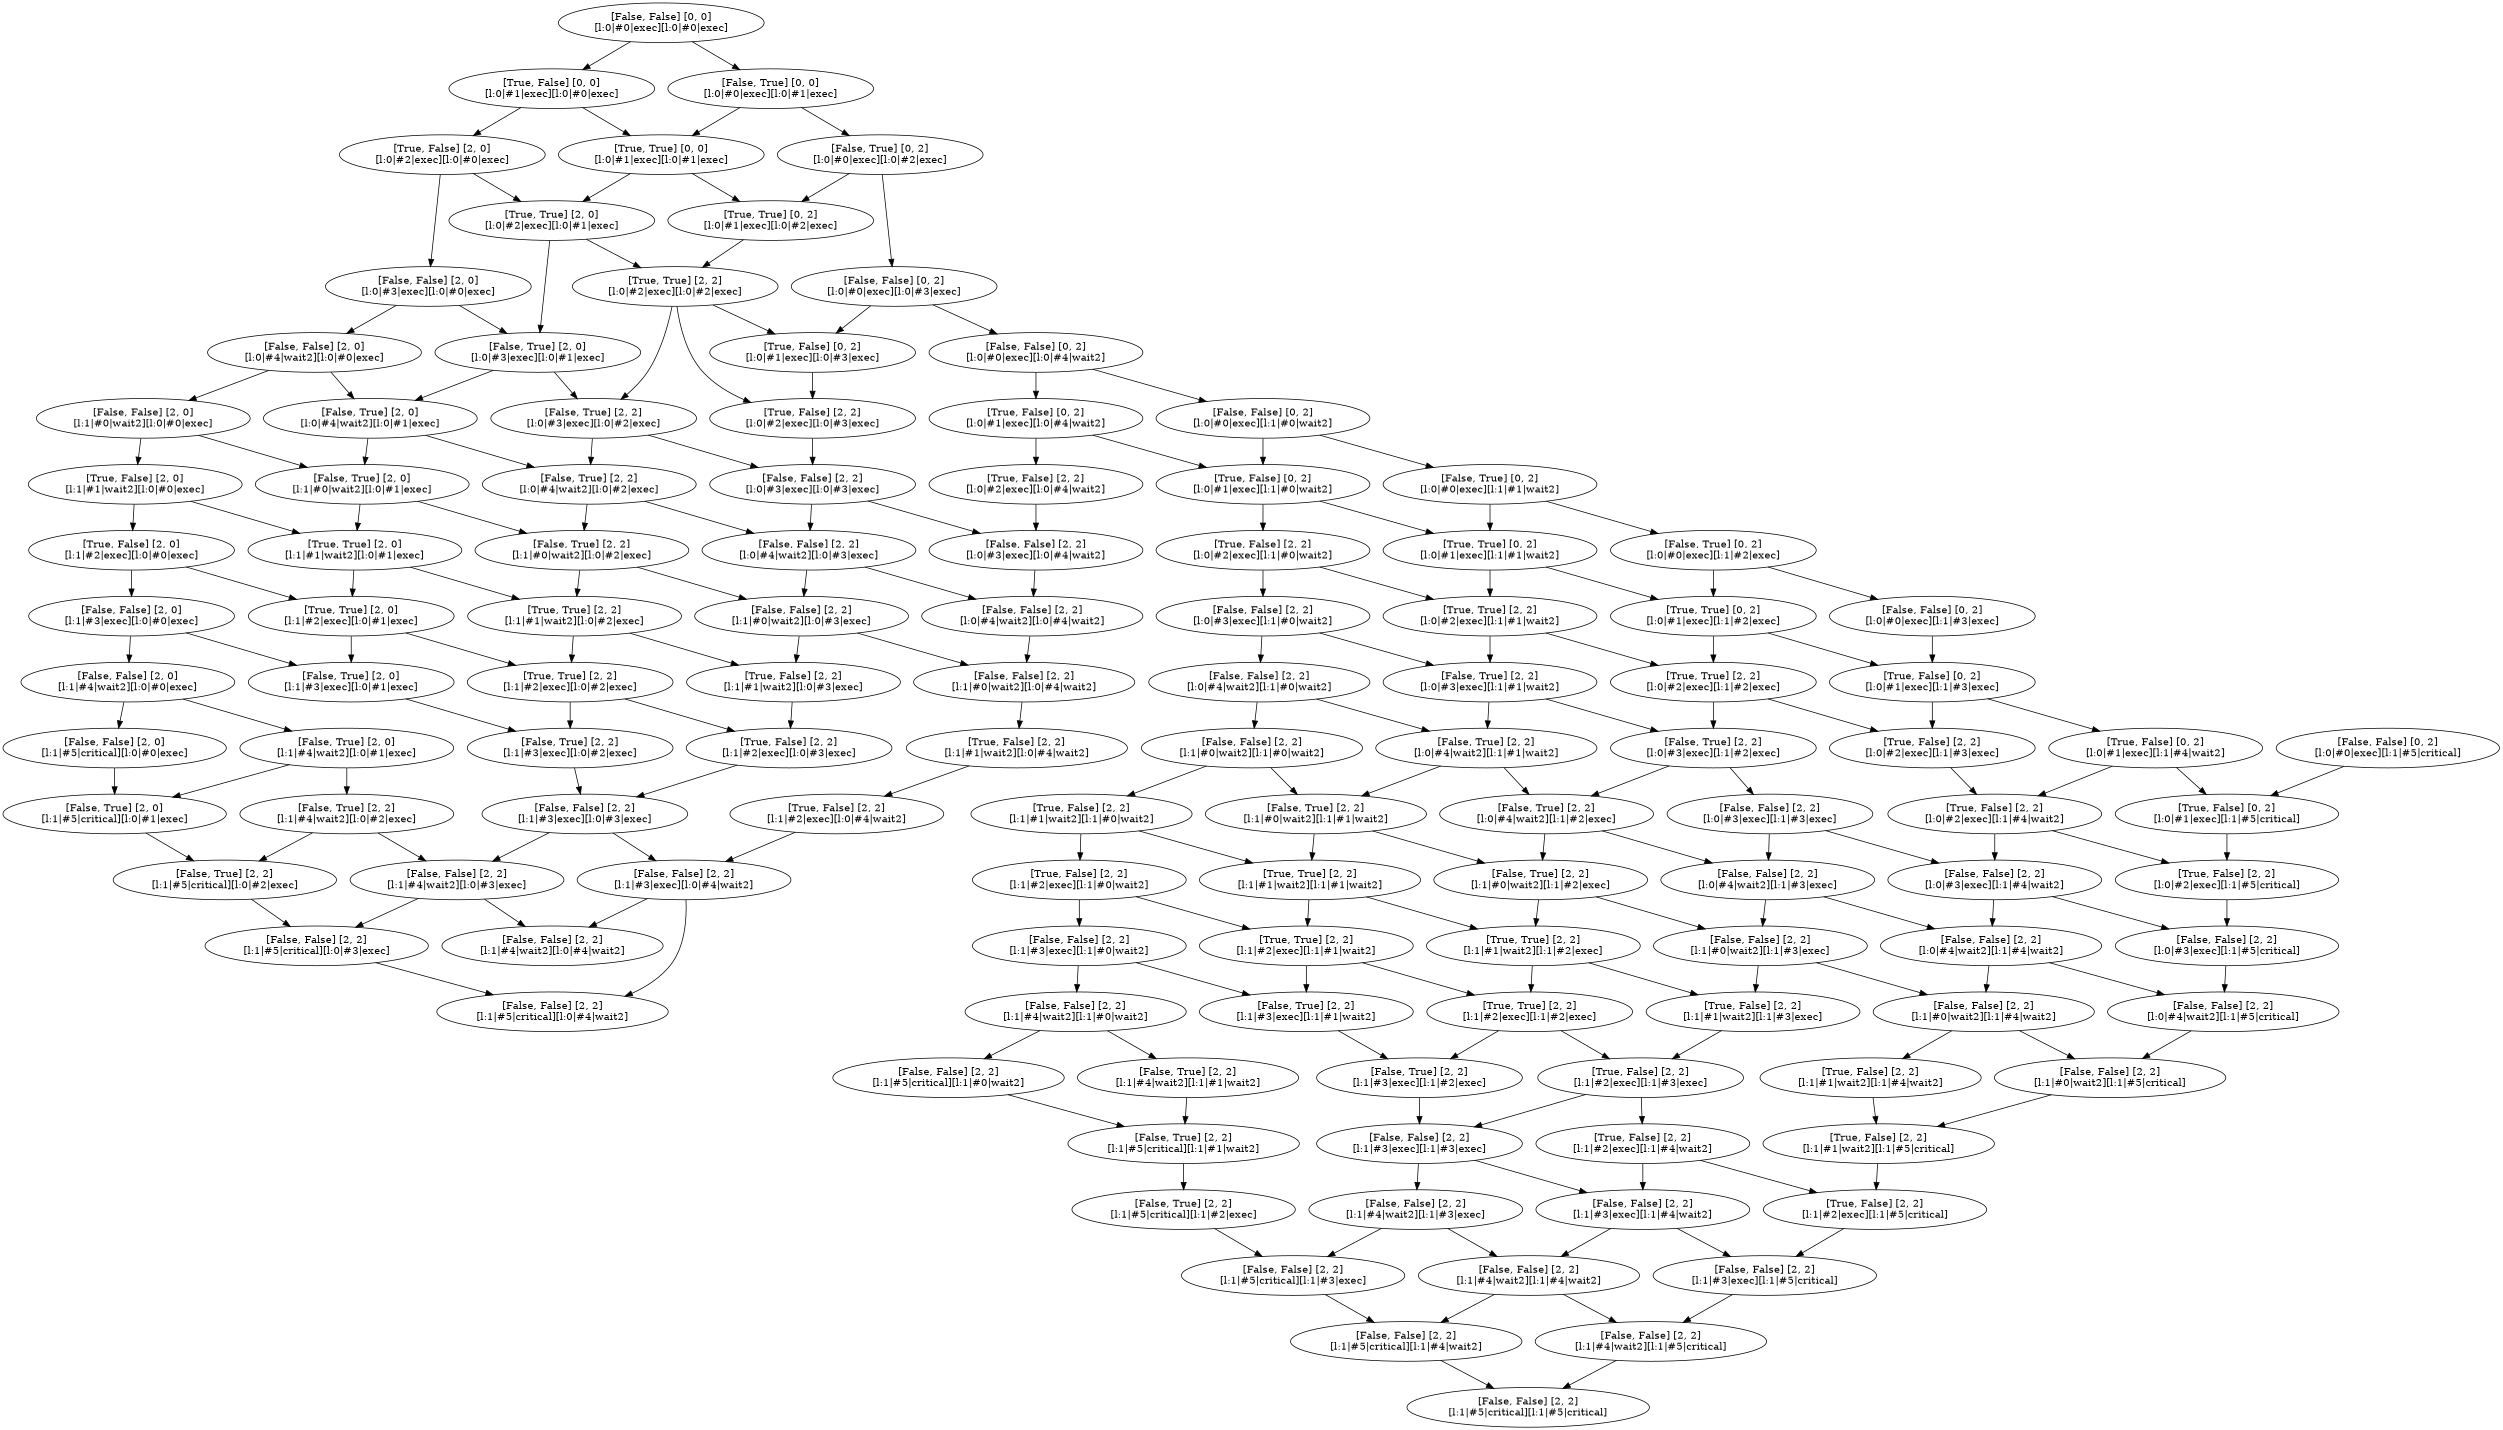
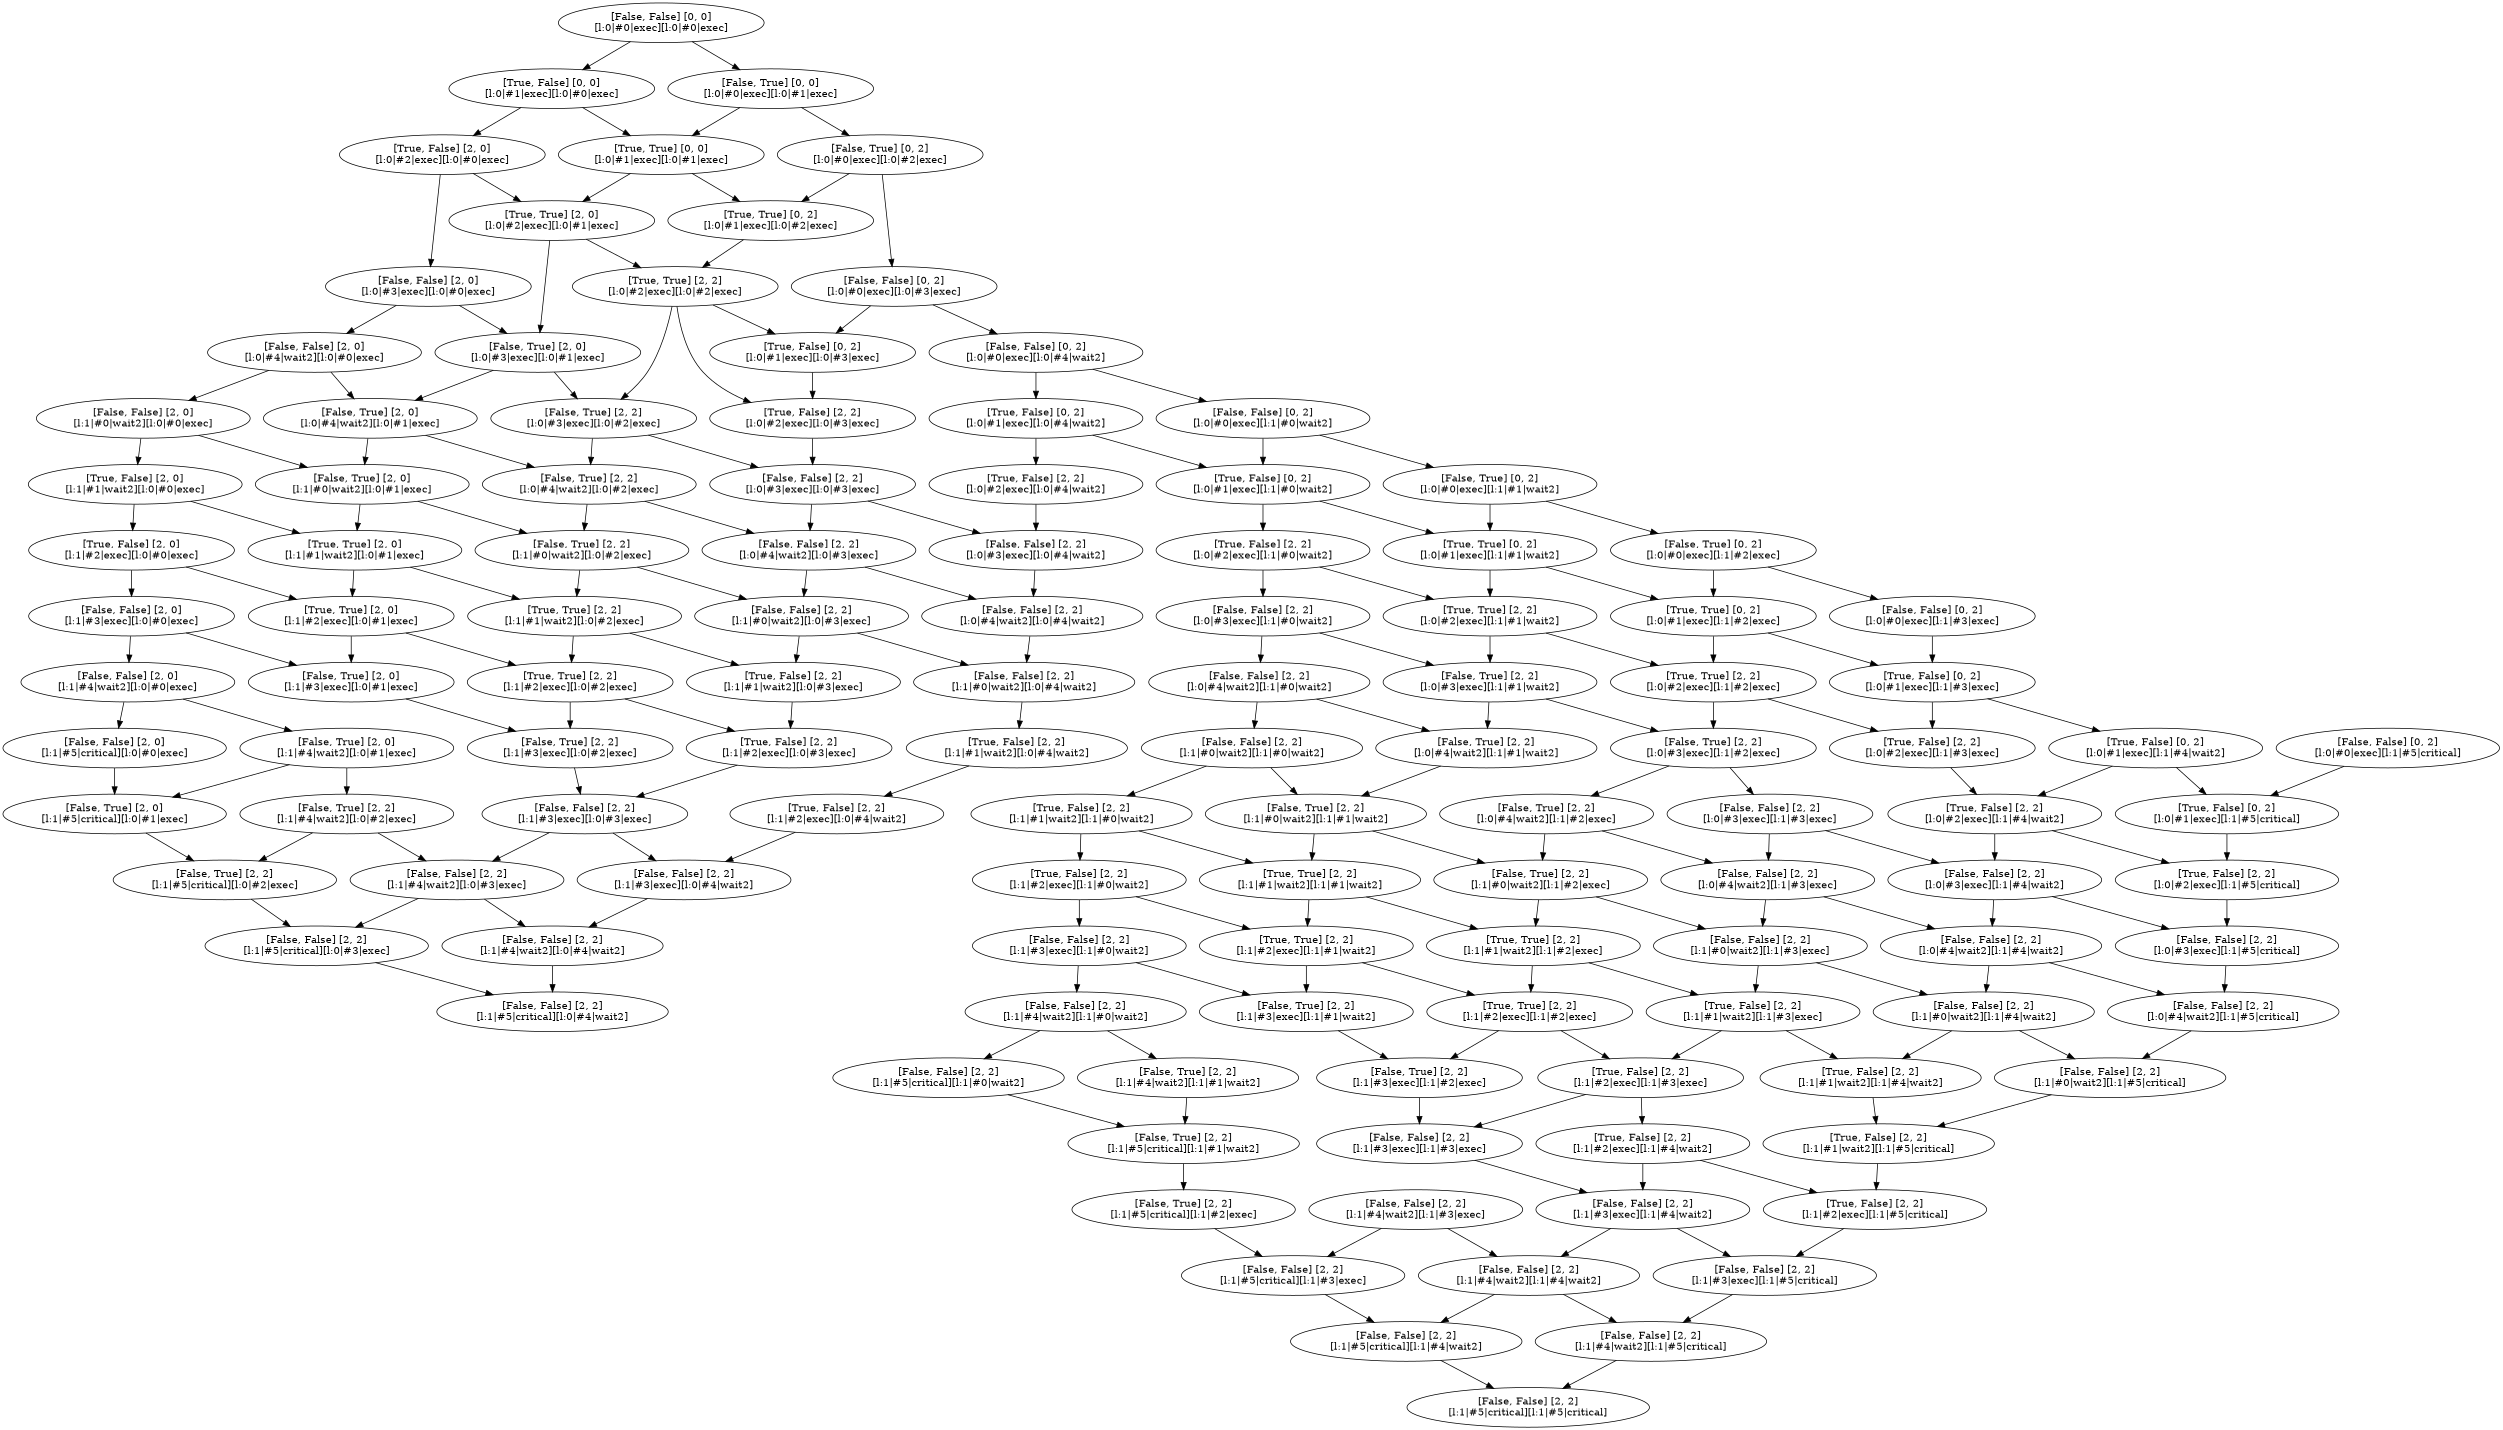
edge "[False, True] [2, 2] [l:0|#4|wait2][l:1|#1|wait2]" -> "[False, True] [2, 2] [l:0|#4|wait2][l:1|#2|exec]": removed
edge "[False, False] [2, 2] [l:1|#3|exec][l:0|#4|wait2]" -> "[False, False] [2, 2] [l:1|#5|critical][l:0|#4|wait2]": now "[False, False] [2, 2] [l:1|#4|wait2][l:0|#4|wait2]" -> "[False, False] [2, 2] [l:1|#5|critical][l:0|#4|wait2]"
edge "[True, False] [2, 2] [l:1|#1|wait2][l:1|#3|exec]" -> "[True, False] [2, 2] [l:1|#1|wait2][l:1|#4|wait2]": added
edge "[False, False] [2, 2] [l:1|#3|exec][l:1|#3|exec]" -> "[False, False] [2, 2] [l:1|#4|wait2][l:1|#3|exec]": removed
